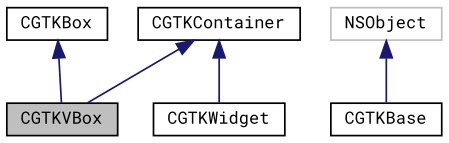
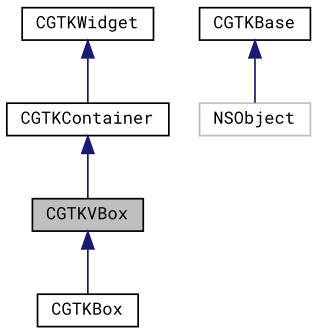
edge "CGTKVBox" -> "CGTKBox": reversed
edge "CGTKWidget" -> "CGTKContainer": reversed
edge "CGTKBase" -> "NSObject": reversed
